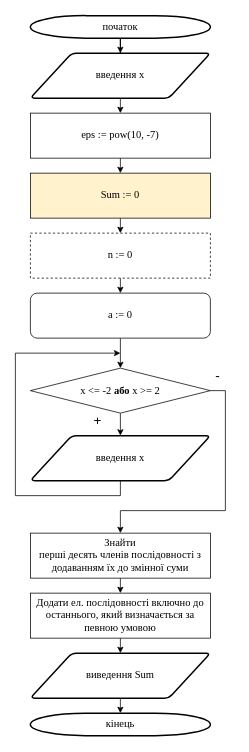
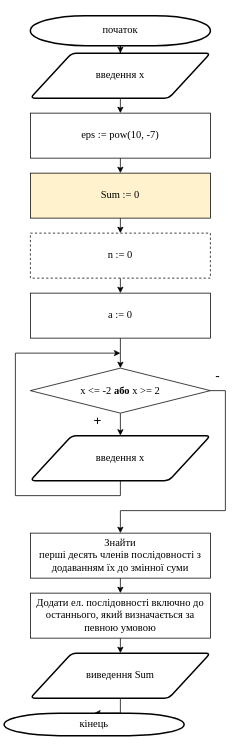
node "початок": size 180x23 -> 180x30
node "a := 0": shape rounded rectangle -> rectangle
node "кінець": moved (120, 724) -> (94, 724)
